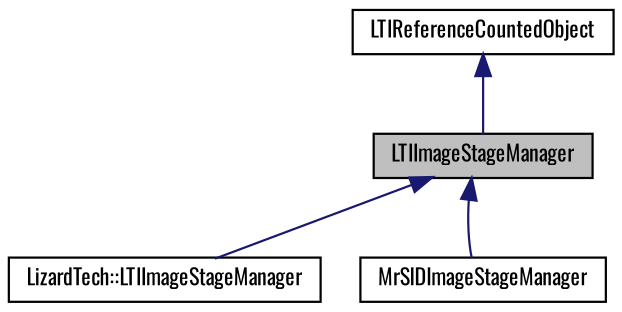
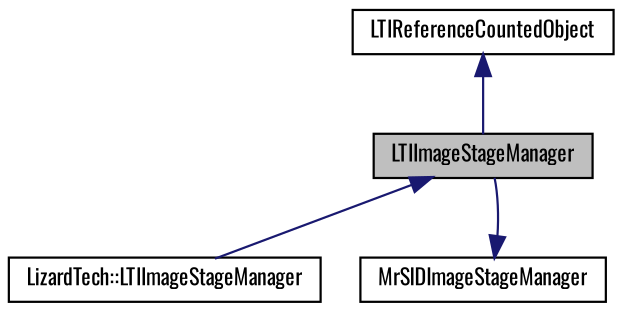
edge "MrSIDImageStageManager" -> "LTIImageStageManager": reversed
